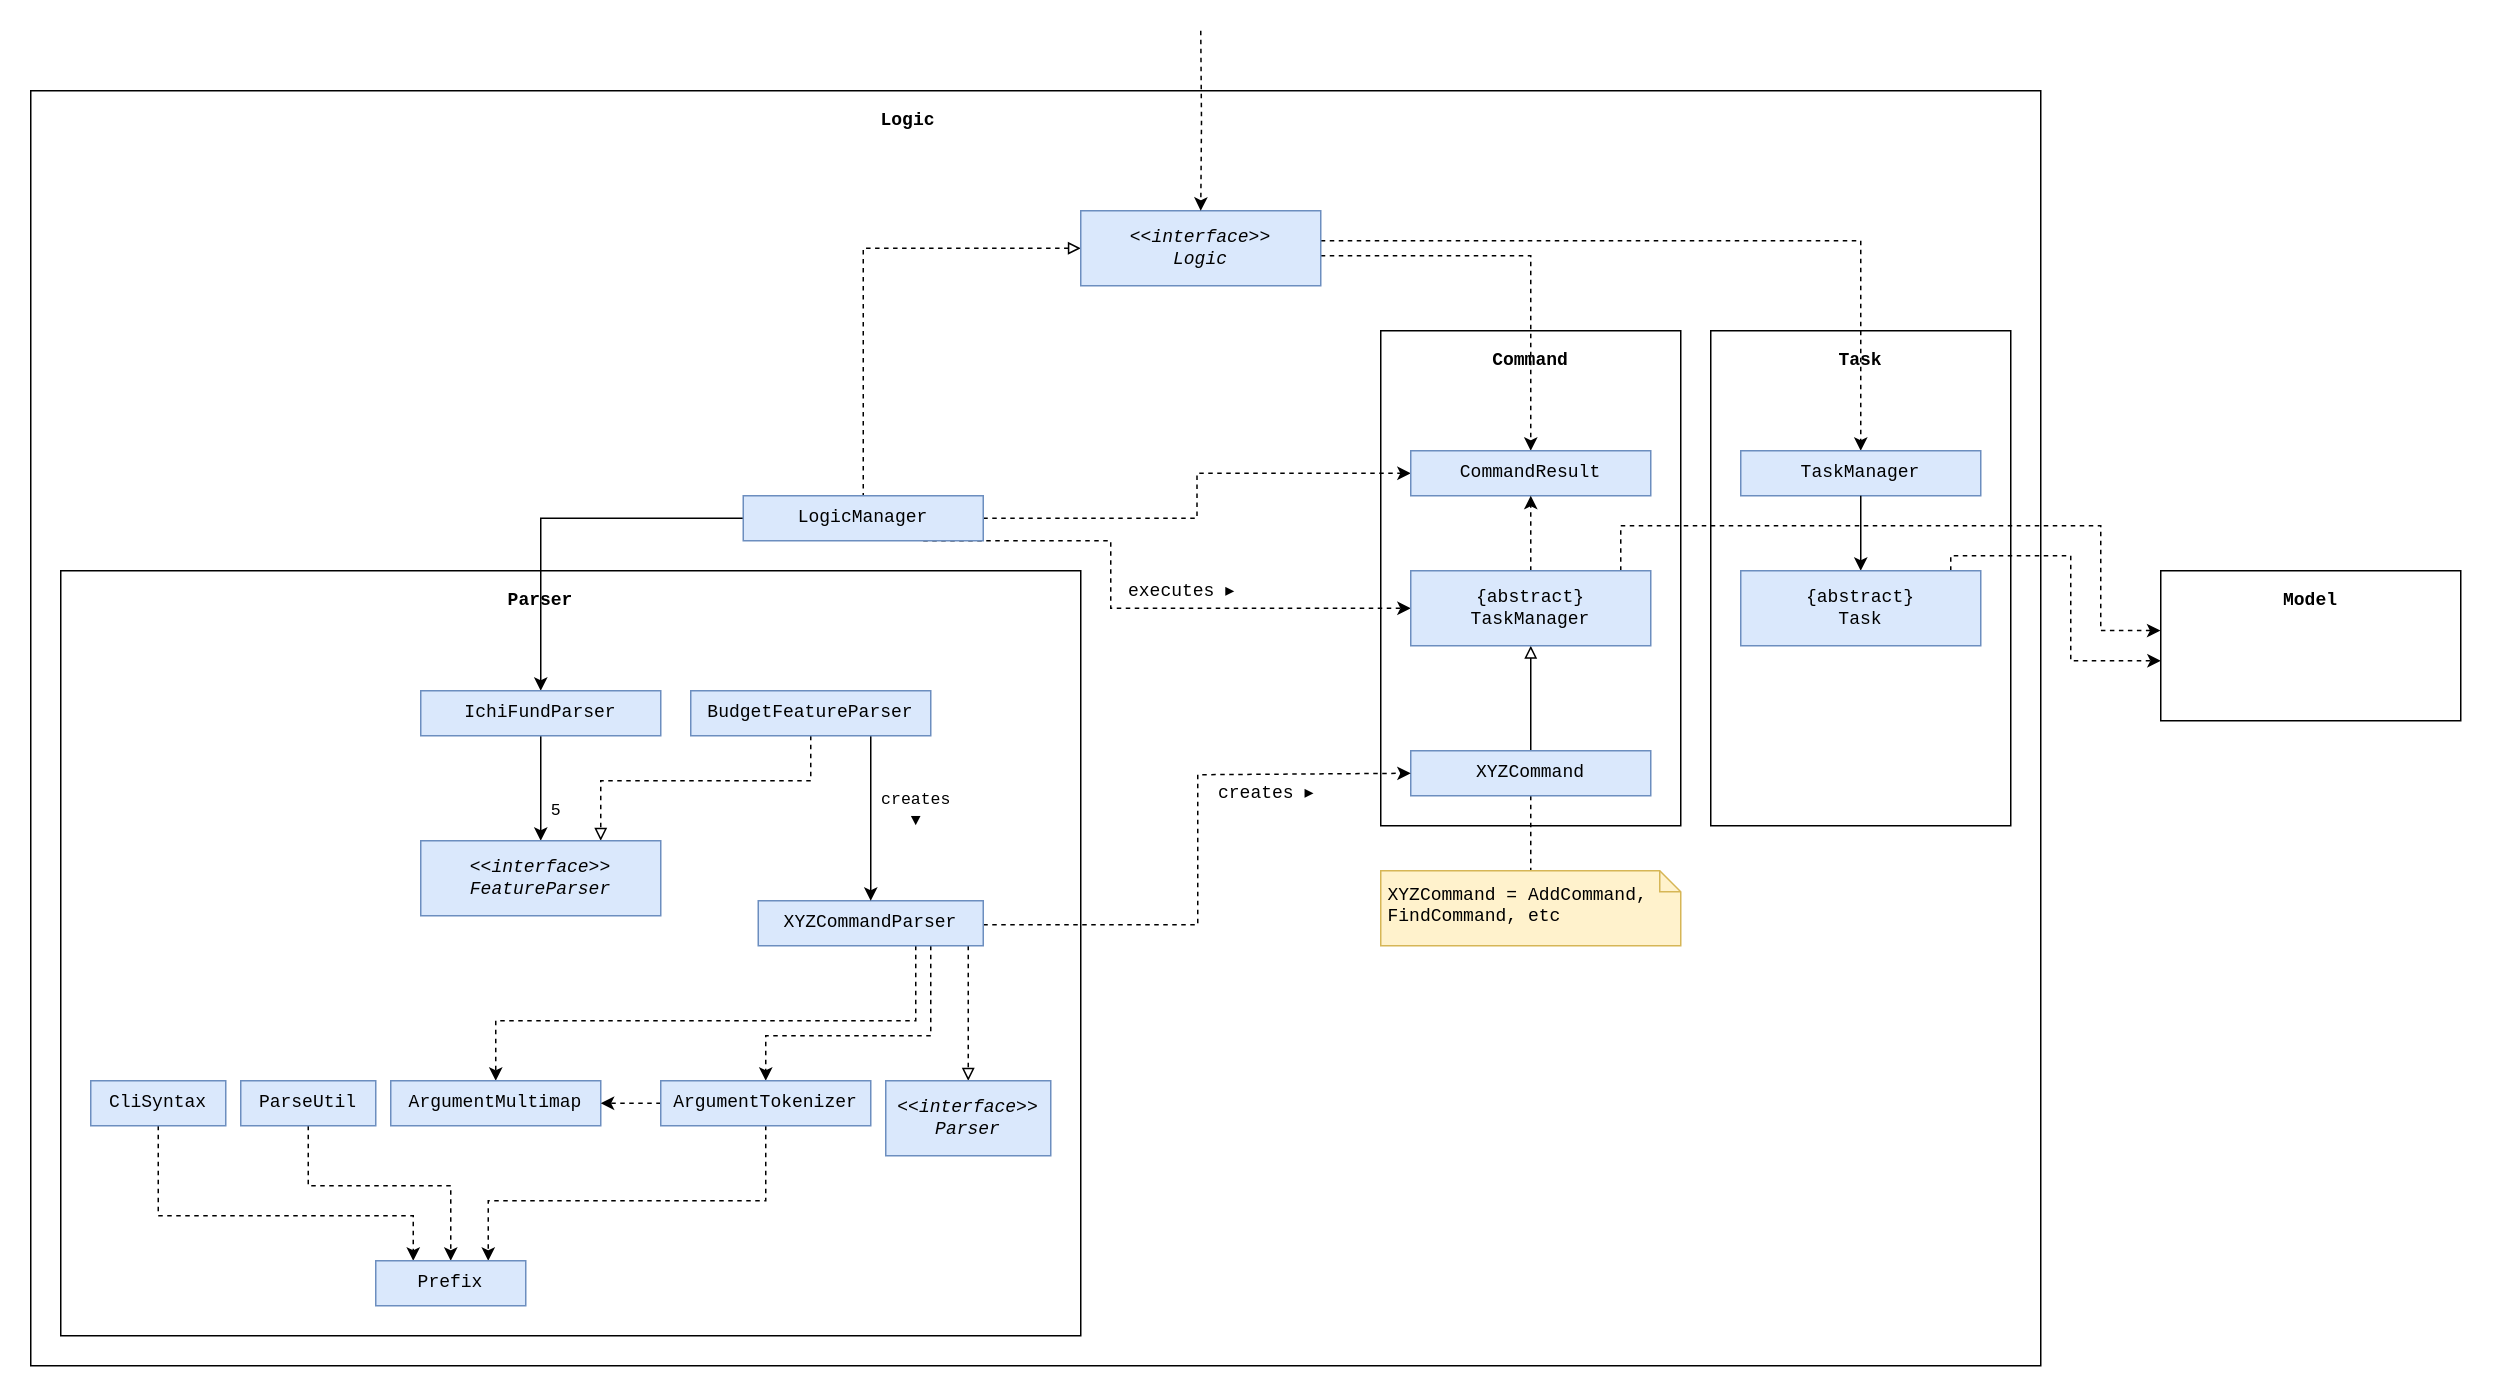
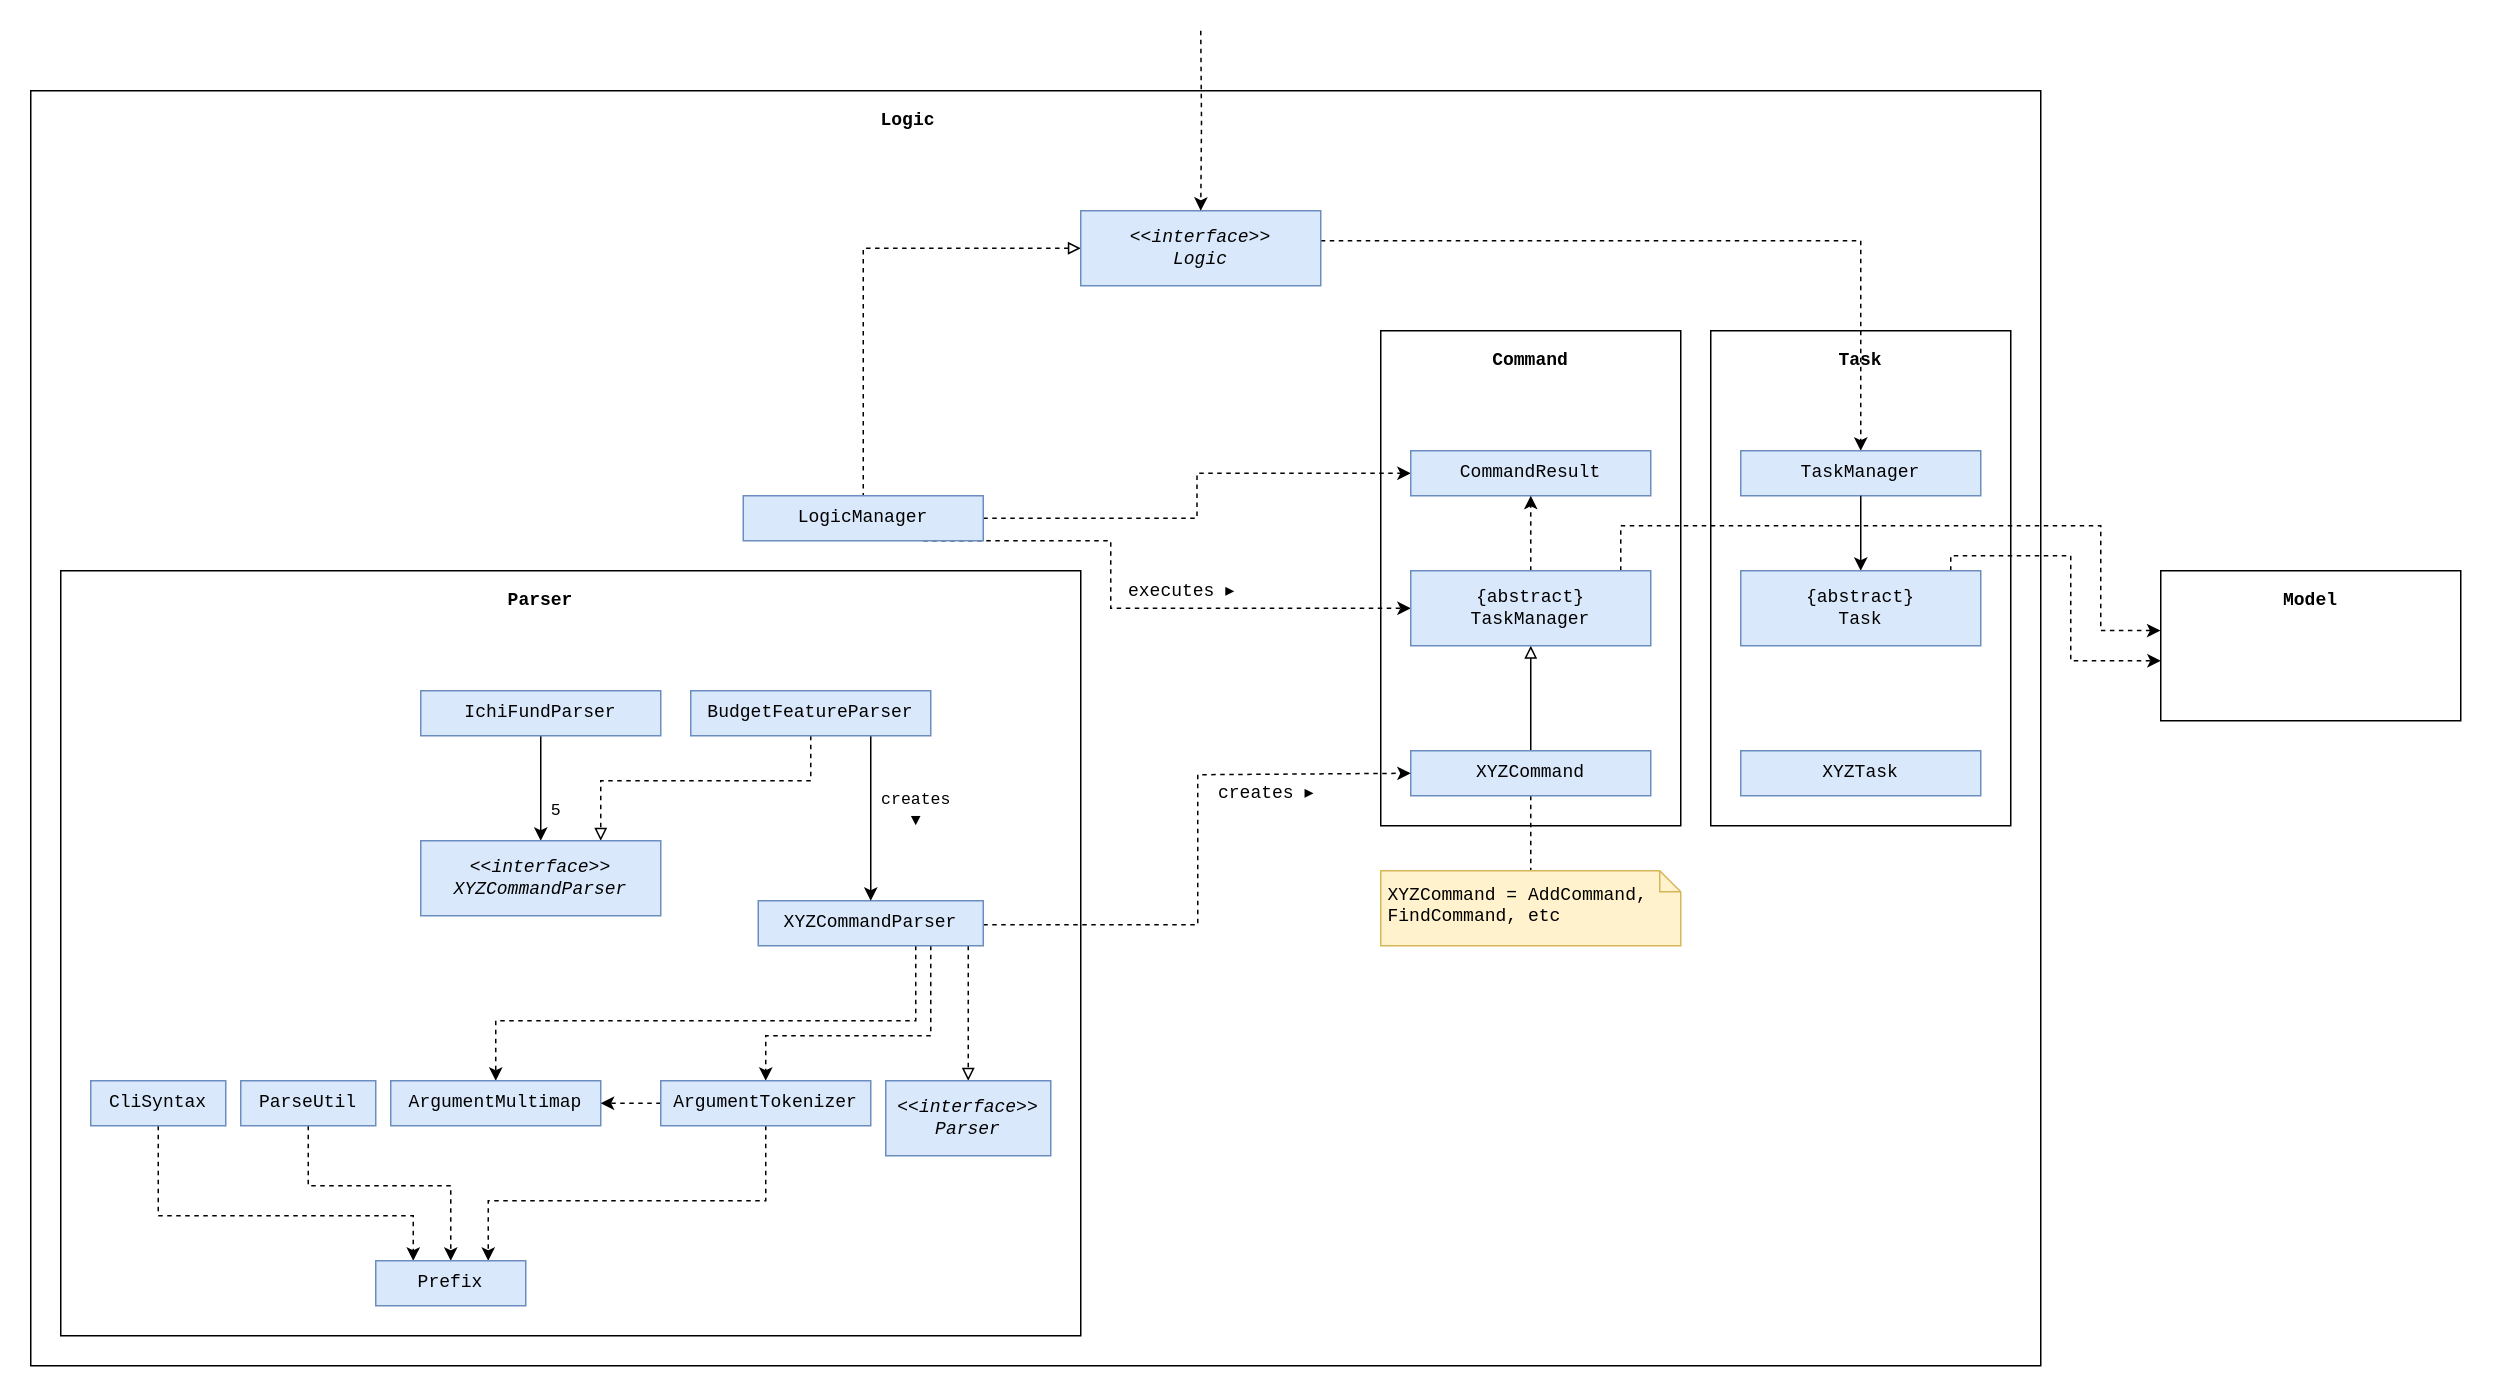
edge "<<interface>> Logic" -> "CommandResult": removed
edge "LogicManager" -> "IchiFundParser": removed
node "XYZTask": added
node "<<interface>> FeatureParser": label "<<interface>> FeatureParser" -> "<<interface>> XYZCommandParser"
